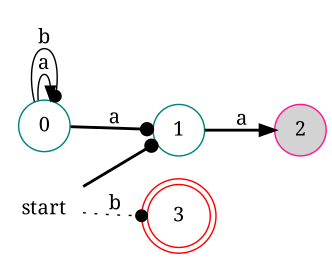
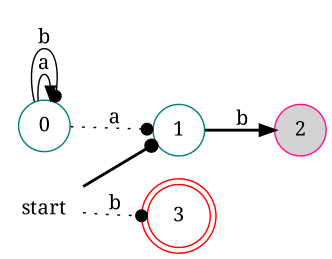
edge "1" -> "2": label "a" -> "b"
edge "0" -> "1": style bold -> dotted
